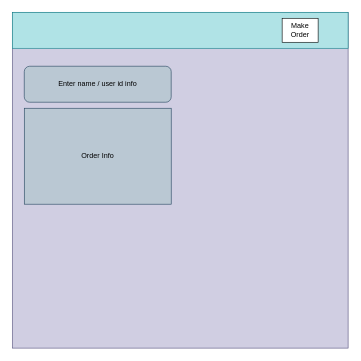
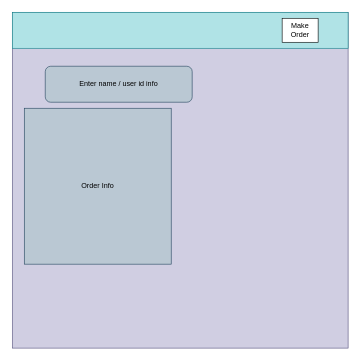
node "Enter name / user id info": moved (98, 84) -> (119, 84)
node "Order Info": size 147x96 -> 147x156
